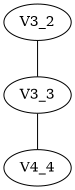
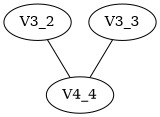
edge "V3_2" -- "V3_3": now "V3_2" -- "V4_4"
